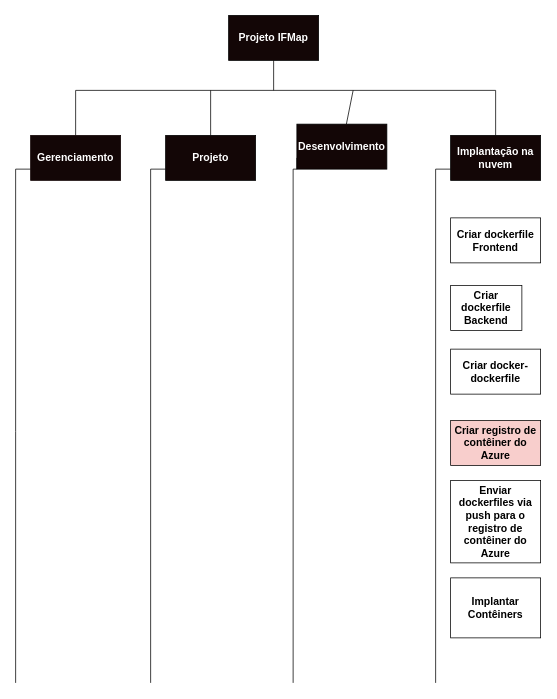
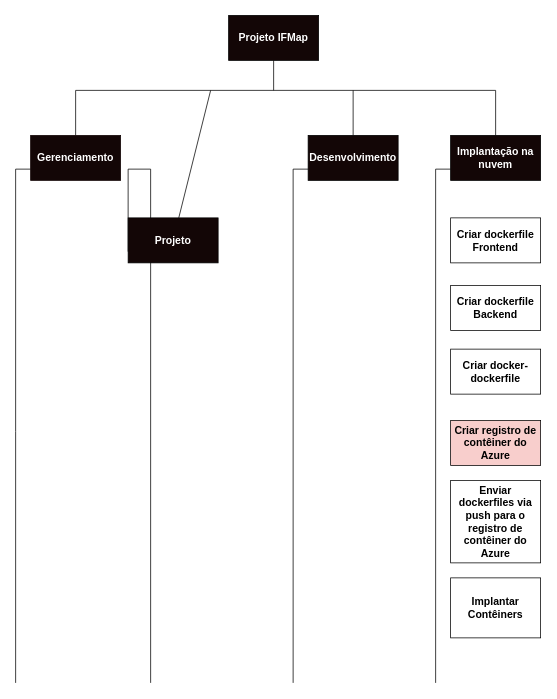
node "Desenvolvimento": moved (342, 147) -> (353, 158)
node "Projeto": moved (210, 158) -> (173, 240)
node "Criar dockerfile Backend": size 71x45 -> 90x45
